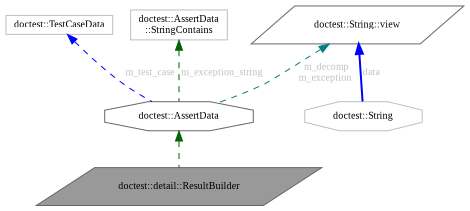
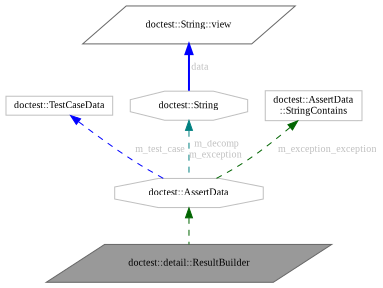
edge "doctest::AssertData" -> "doctest::AssertData ::StringContains": label " m_exception_string" -> " m_exception_exception"
edge "doctest::AssertData" -> "doctest::String::view": now "doctest::AssertData" -> "doctest::String"
node "doctest::AssertData": color gray40 -> grey75
